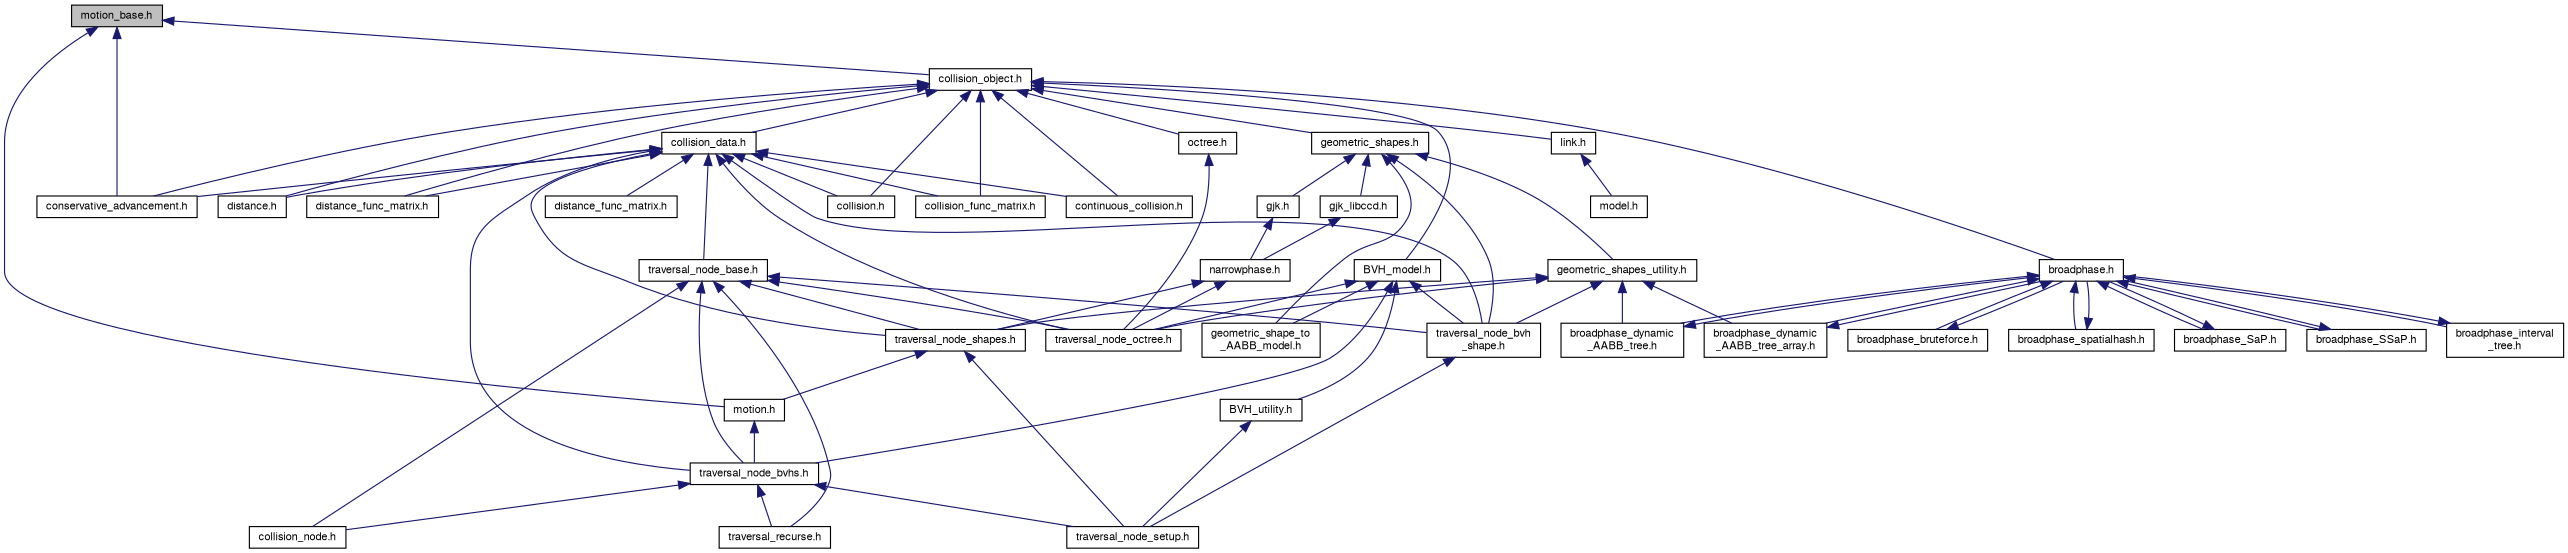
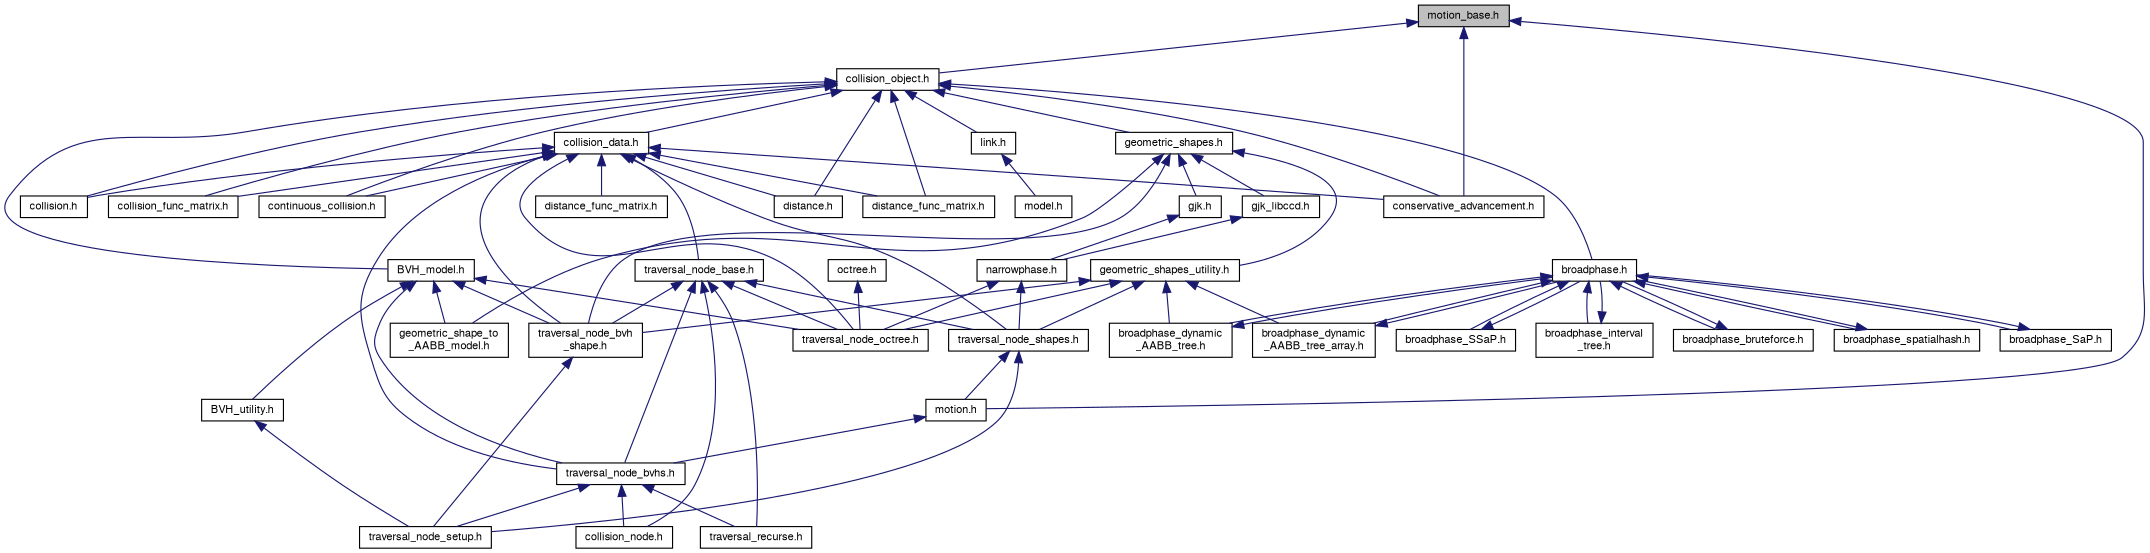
edge "octree.h" -> "collision_object.h": removed
